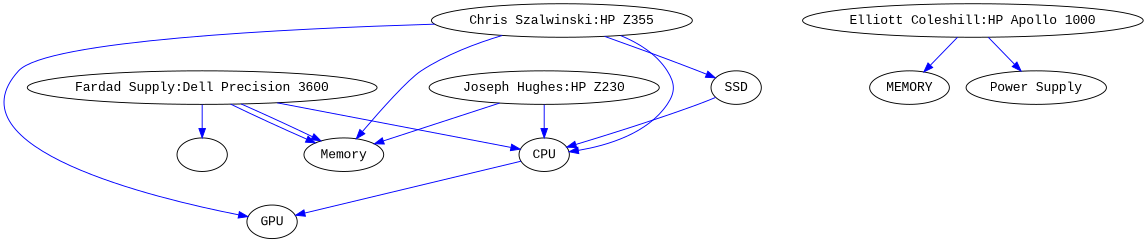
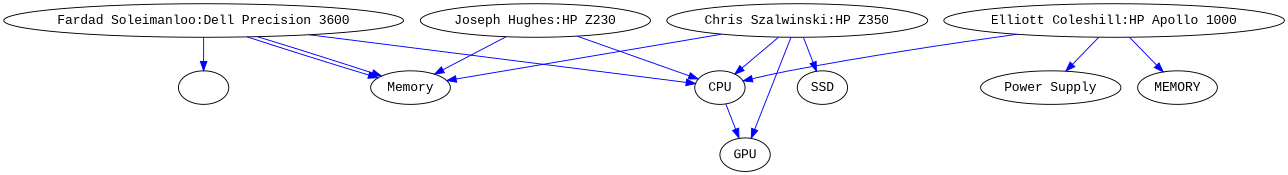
node "Chris Szalwinski:HP Z355": label "Chris Szalwinski:HP Z355" -> "Chris Szalwinski:HP Z350"
node "Fardad Supply:Dell Precision 3600": label "Fardad Supply:Dell Precision 3600" -> "Fardad Soleimanloo:Dell Precision 3600"
edge "SSD" -> "CPU": now "Elliott Coleshill:HP Apollo 1000" -> "CPU"
